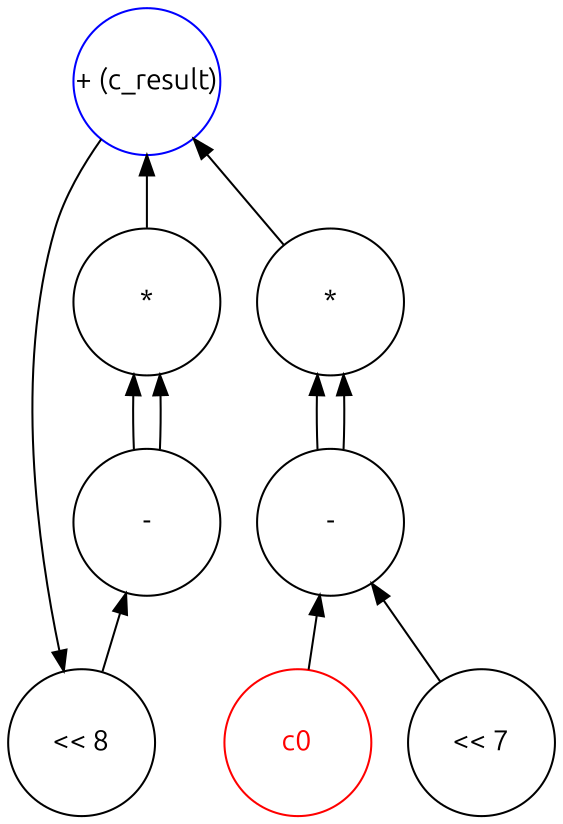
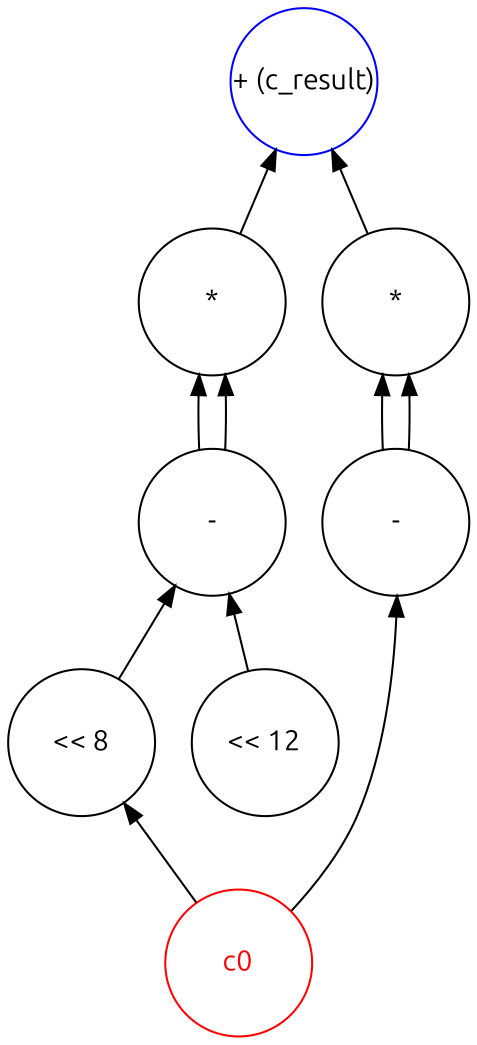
edge "+ (c_result)" -> "<< 8": now "c0" -> "<< 8"
node "<< 12": added
node "<< 7": removed
